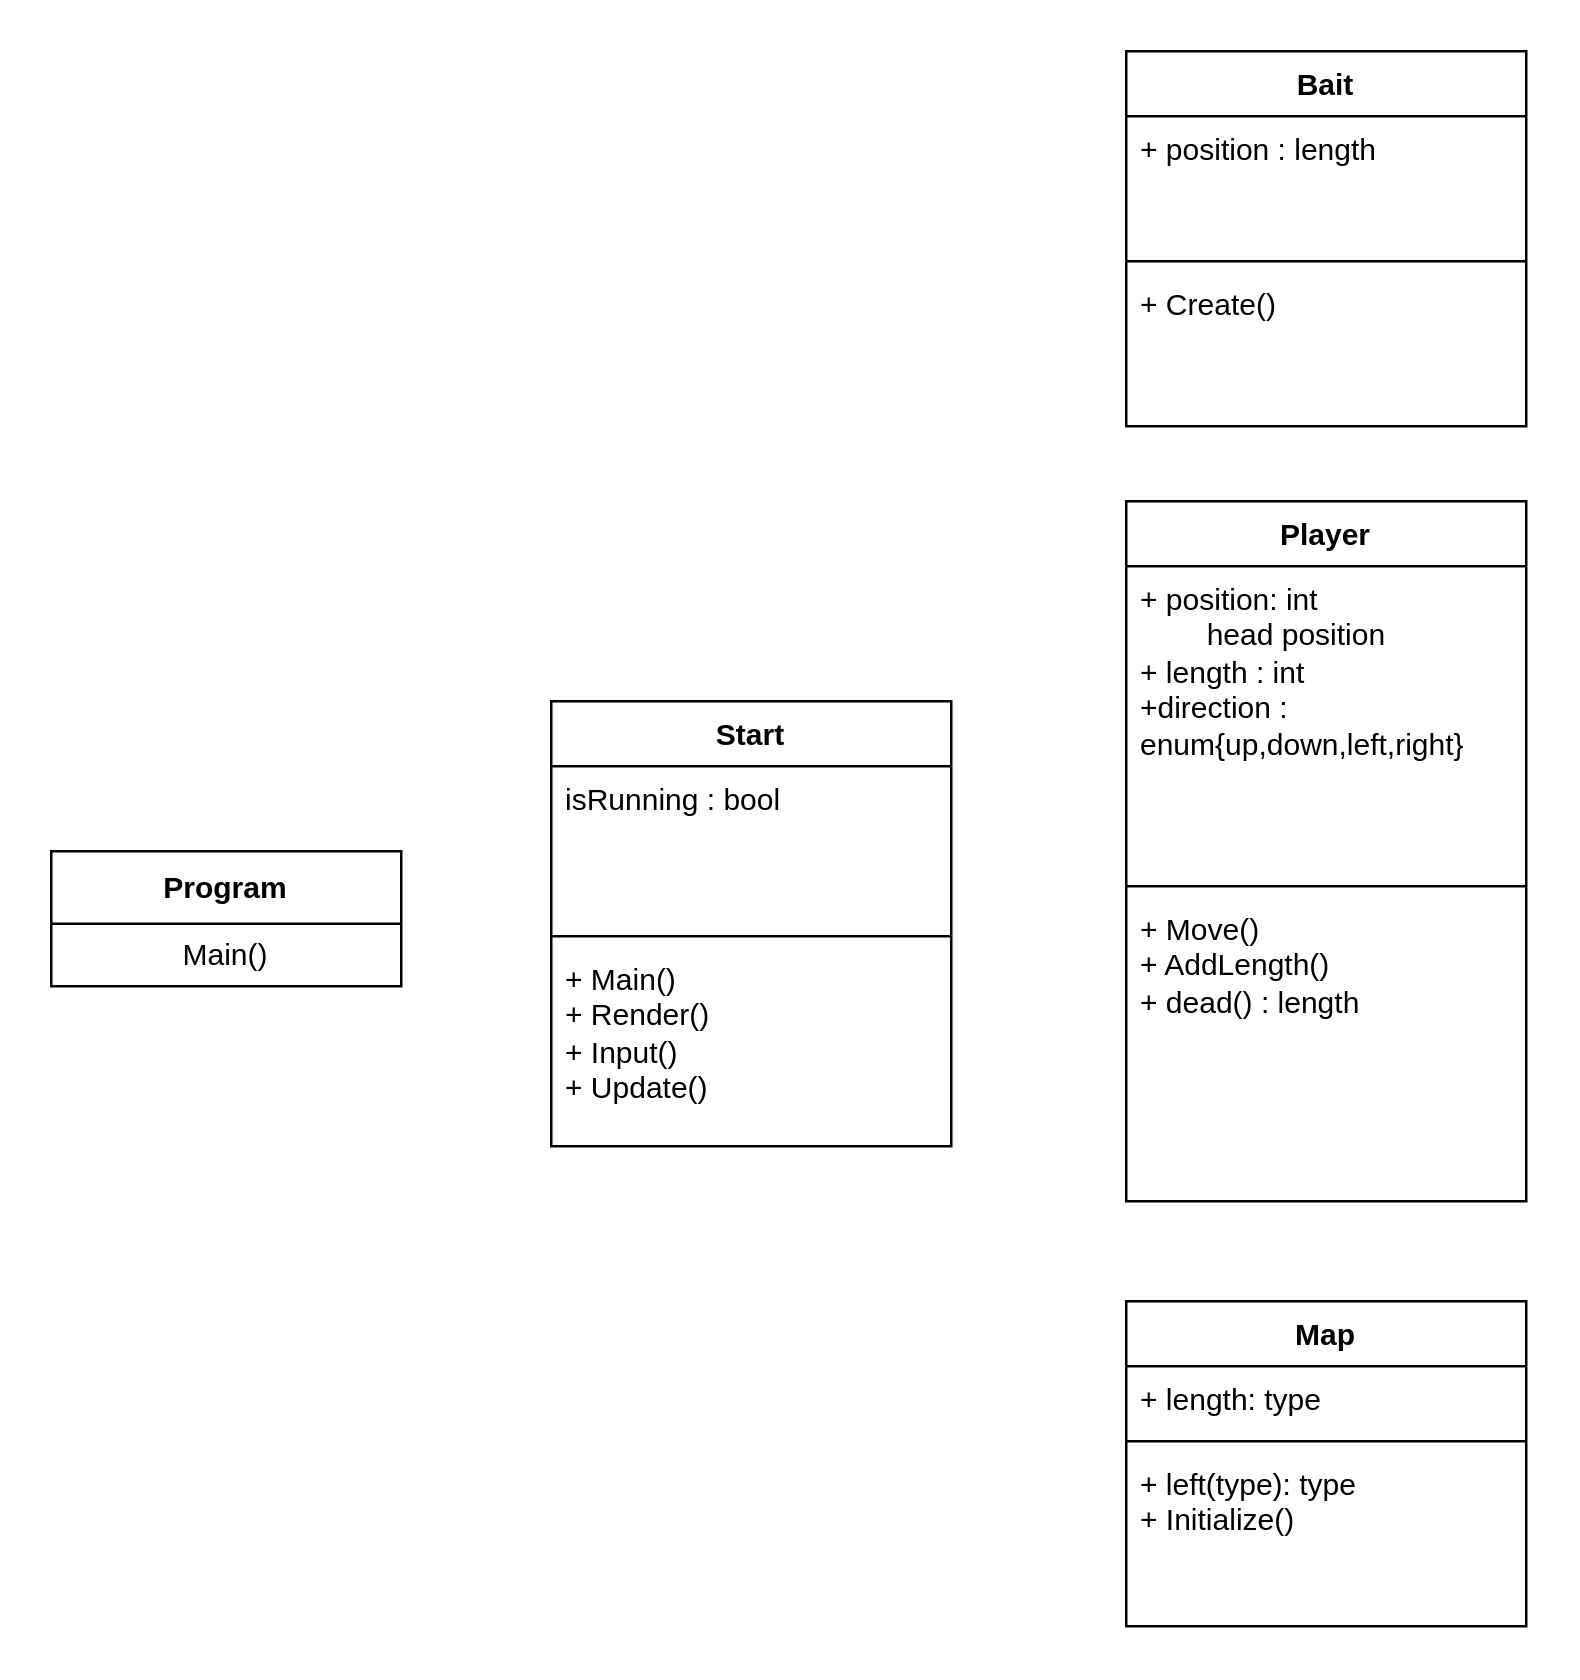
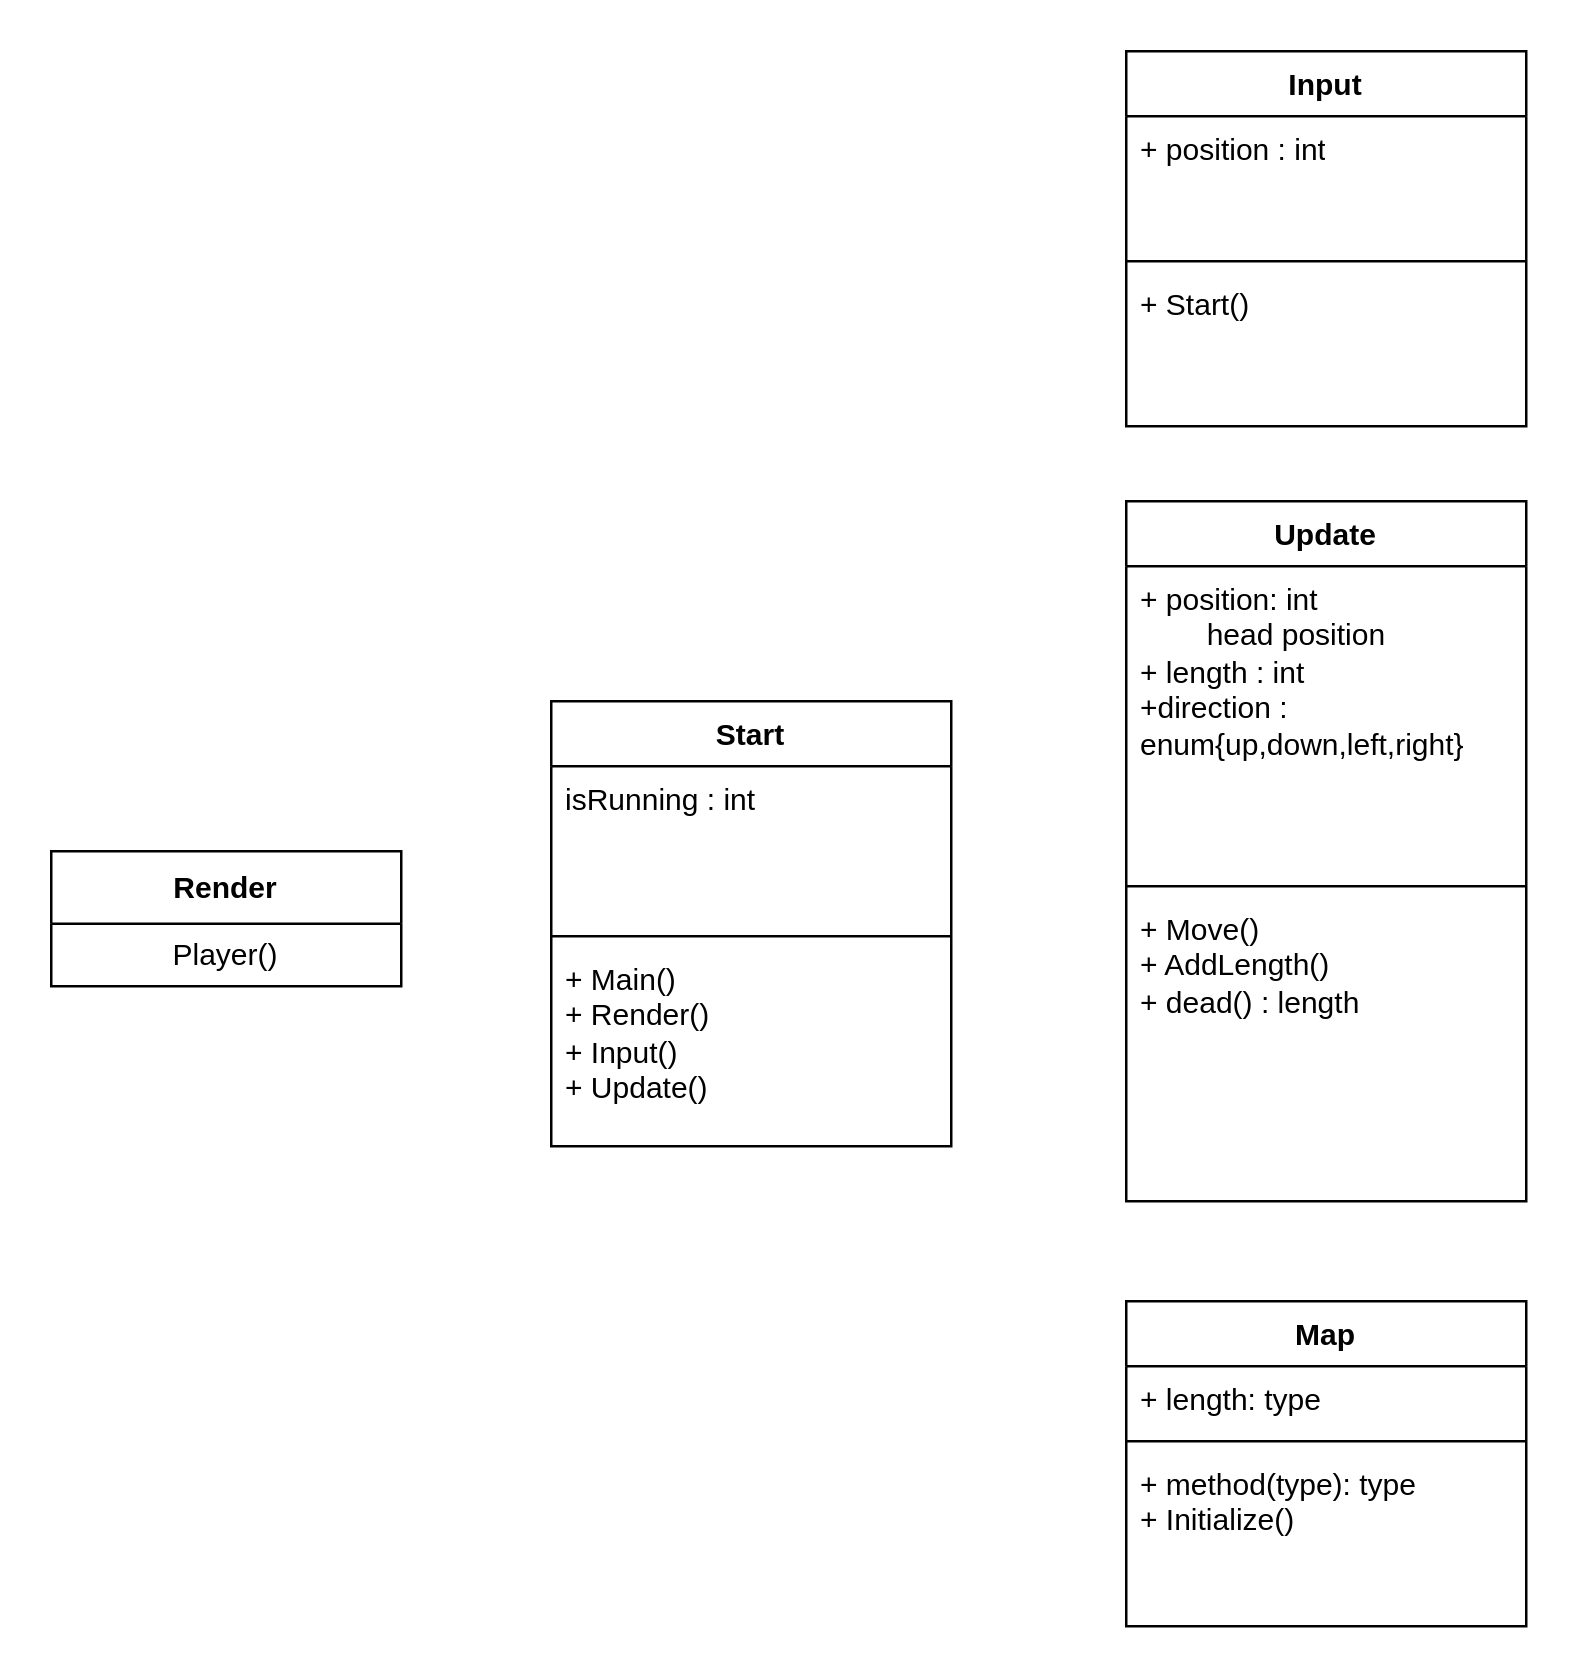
node "Bait": label "Bait" -> "Input"
node "+ position : length": label "+ position : length" -> "+ position : int"
node "+ Create()": label "+ Create()" -> "+ Start()"
node "Player": label "Player" -> "Update"
node "isRunning : bool": label "isRunning : bool" -> "isRunning : int"
node "Program": label "Program" -> "Render"
node "Main()": label "Main()" -> "Player()"
node "+ left(type): type + Initialize()": label "+ left(type): type + Initialize()" -> "+ method(type): type + Initialize()"
